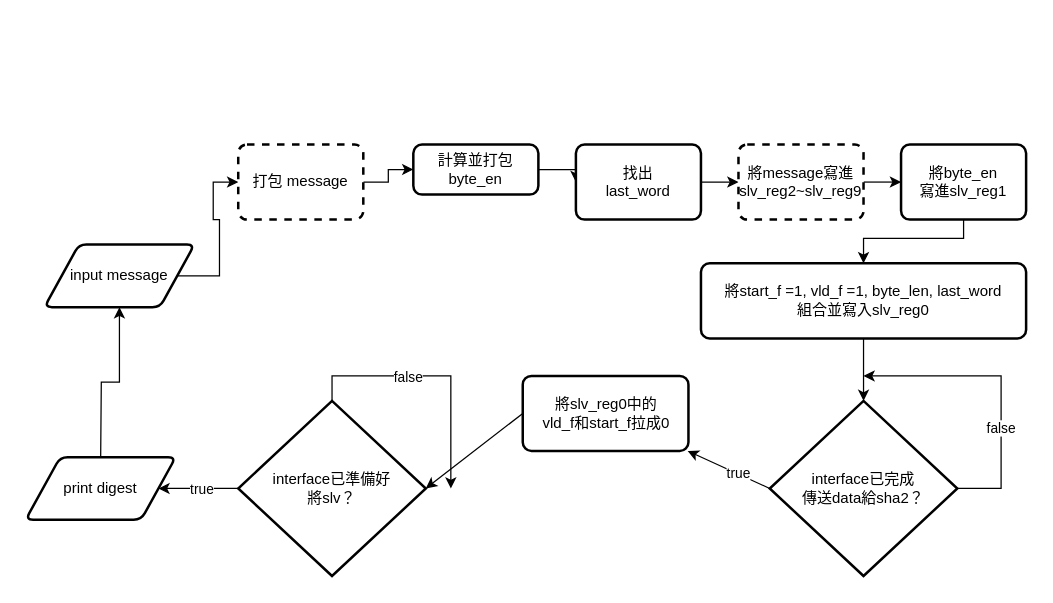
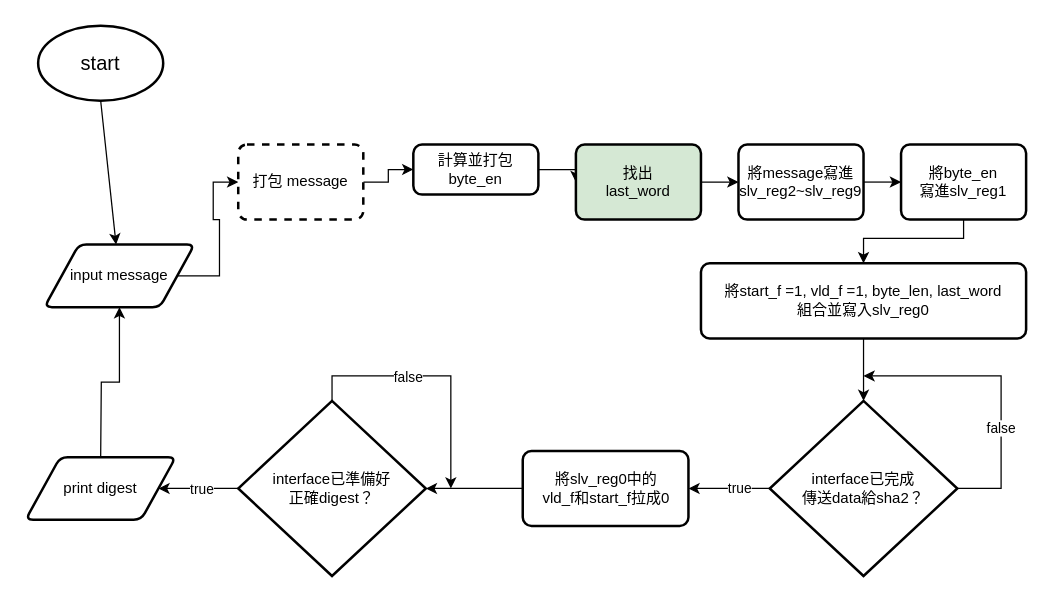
node "start": added
edge "start" -> "input message": added
node "找出 last_word": fillcolor #ffffff -> #d5e8d4
node "將message寫進slv_reg2~slv_reg9": style dashed -> solid
node "將slv_reg0中的 vld_f和start_f拉成0": moved (605, 413) -> (605, 488)
node "interface已準備好 將slv？": label "interface已準備好 將slv？" -> "interface已準備好 正確digest？"
